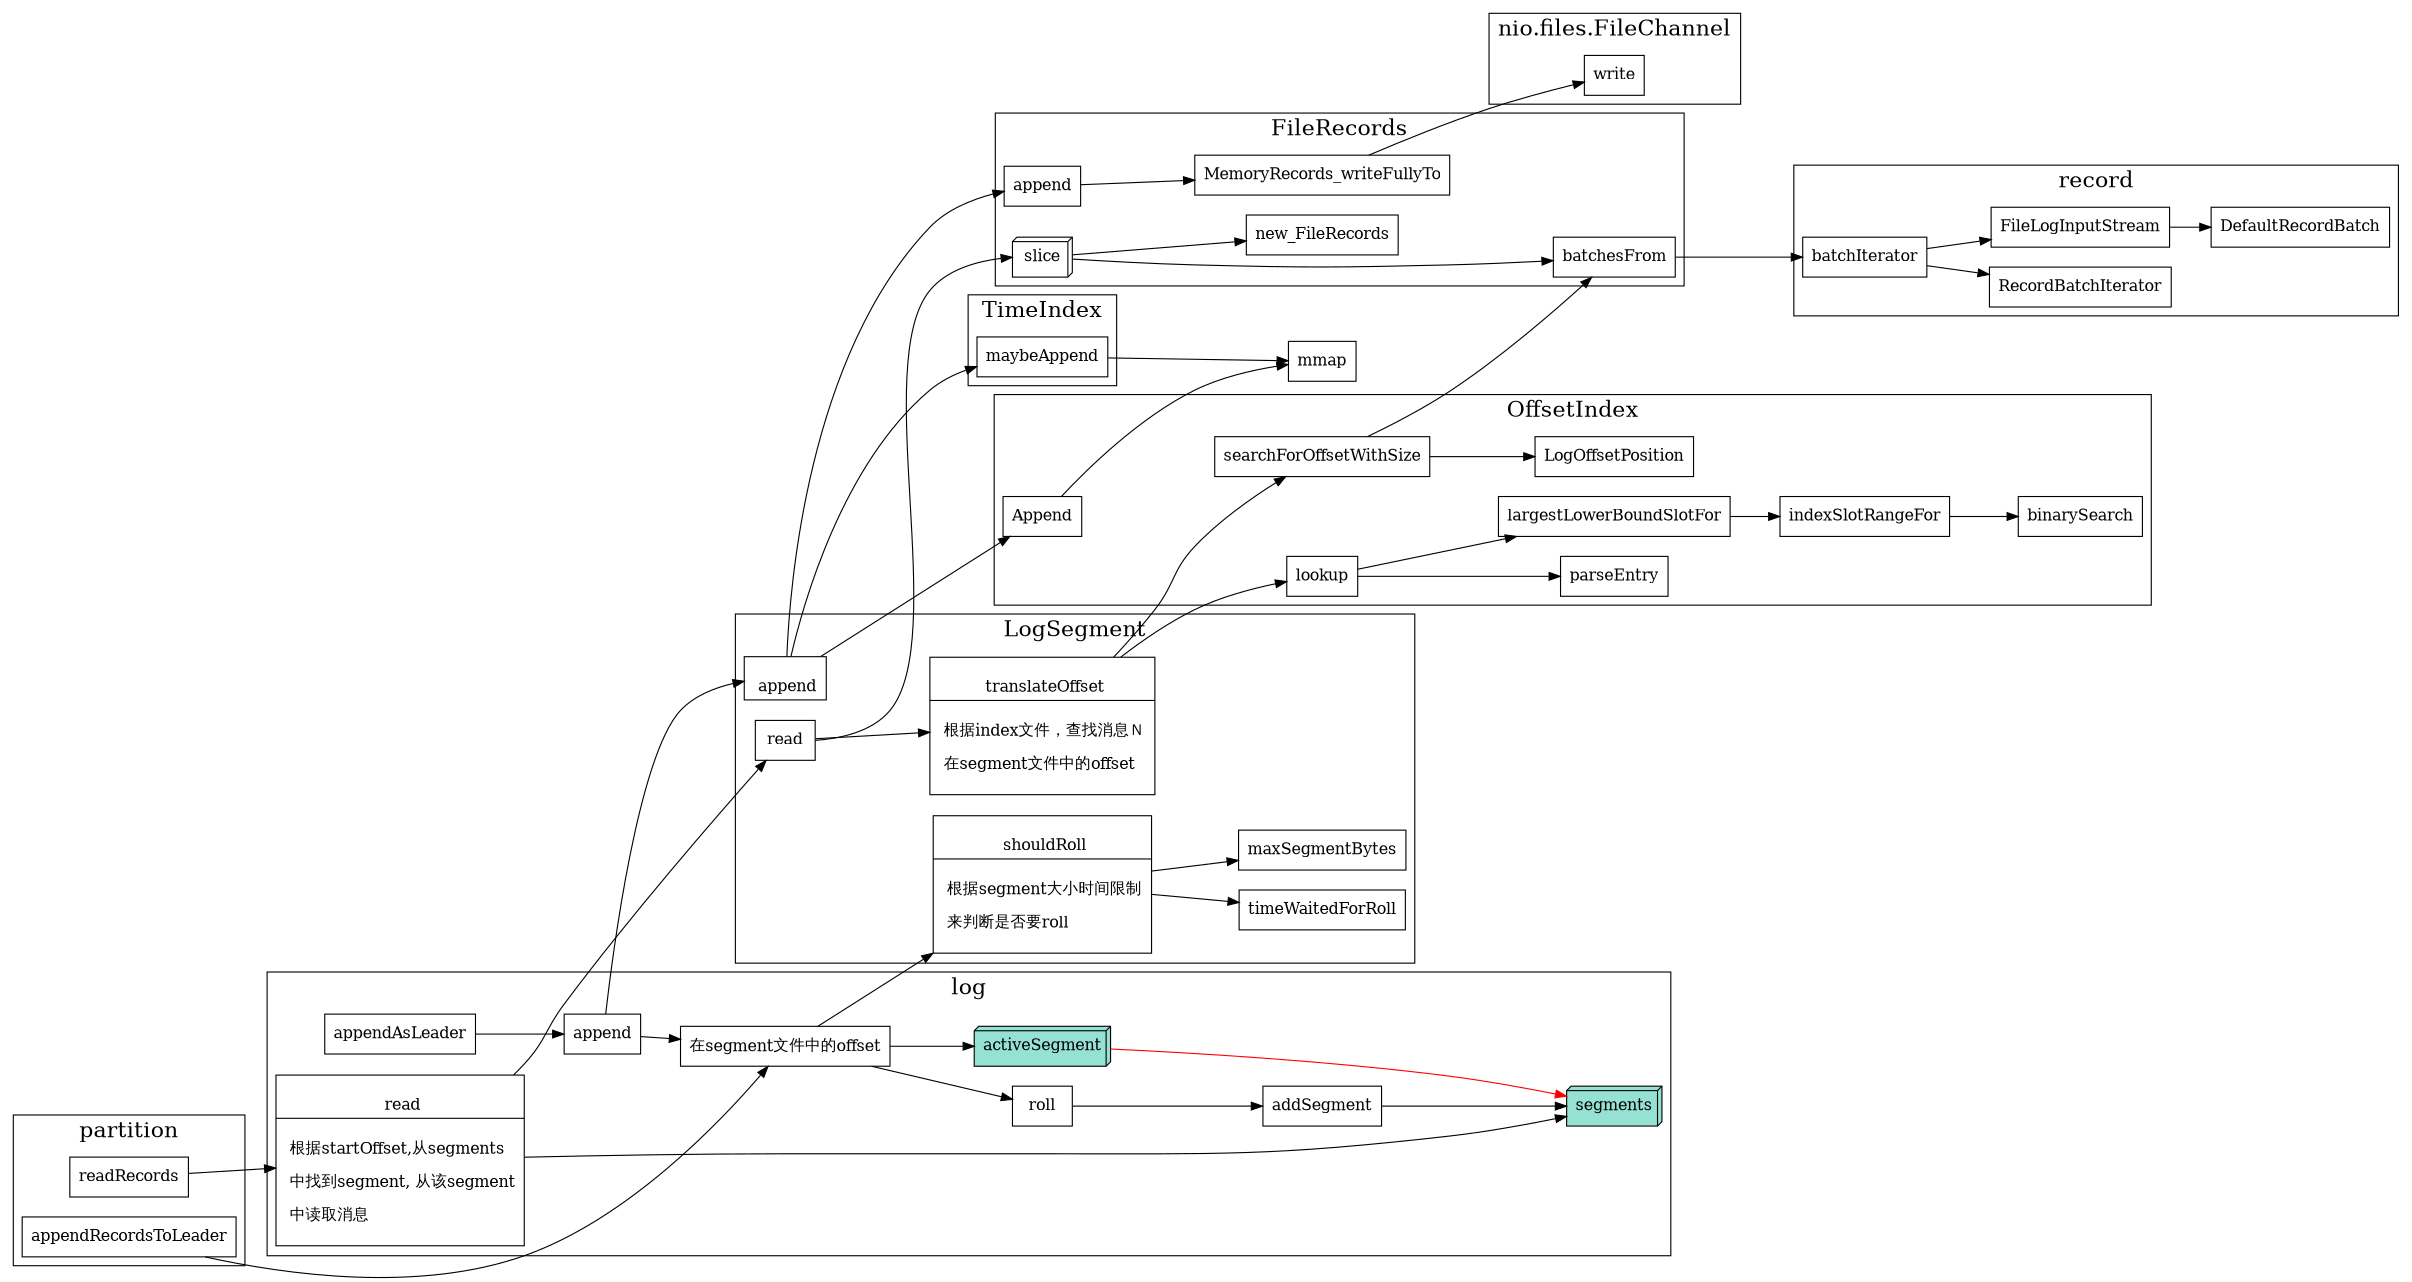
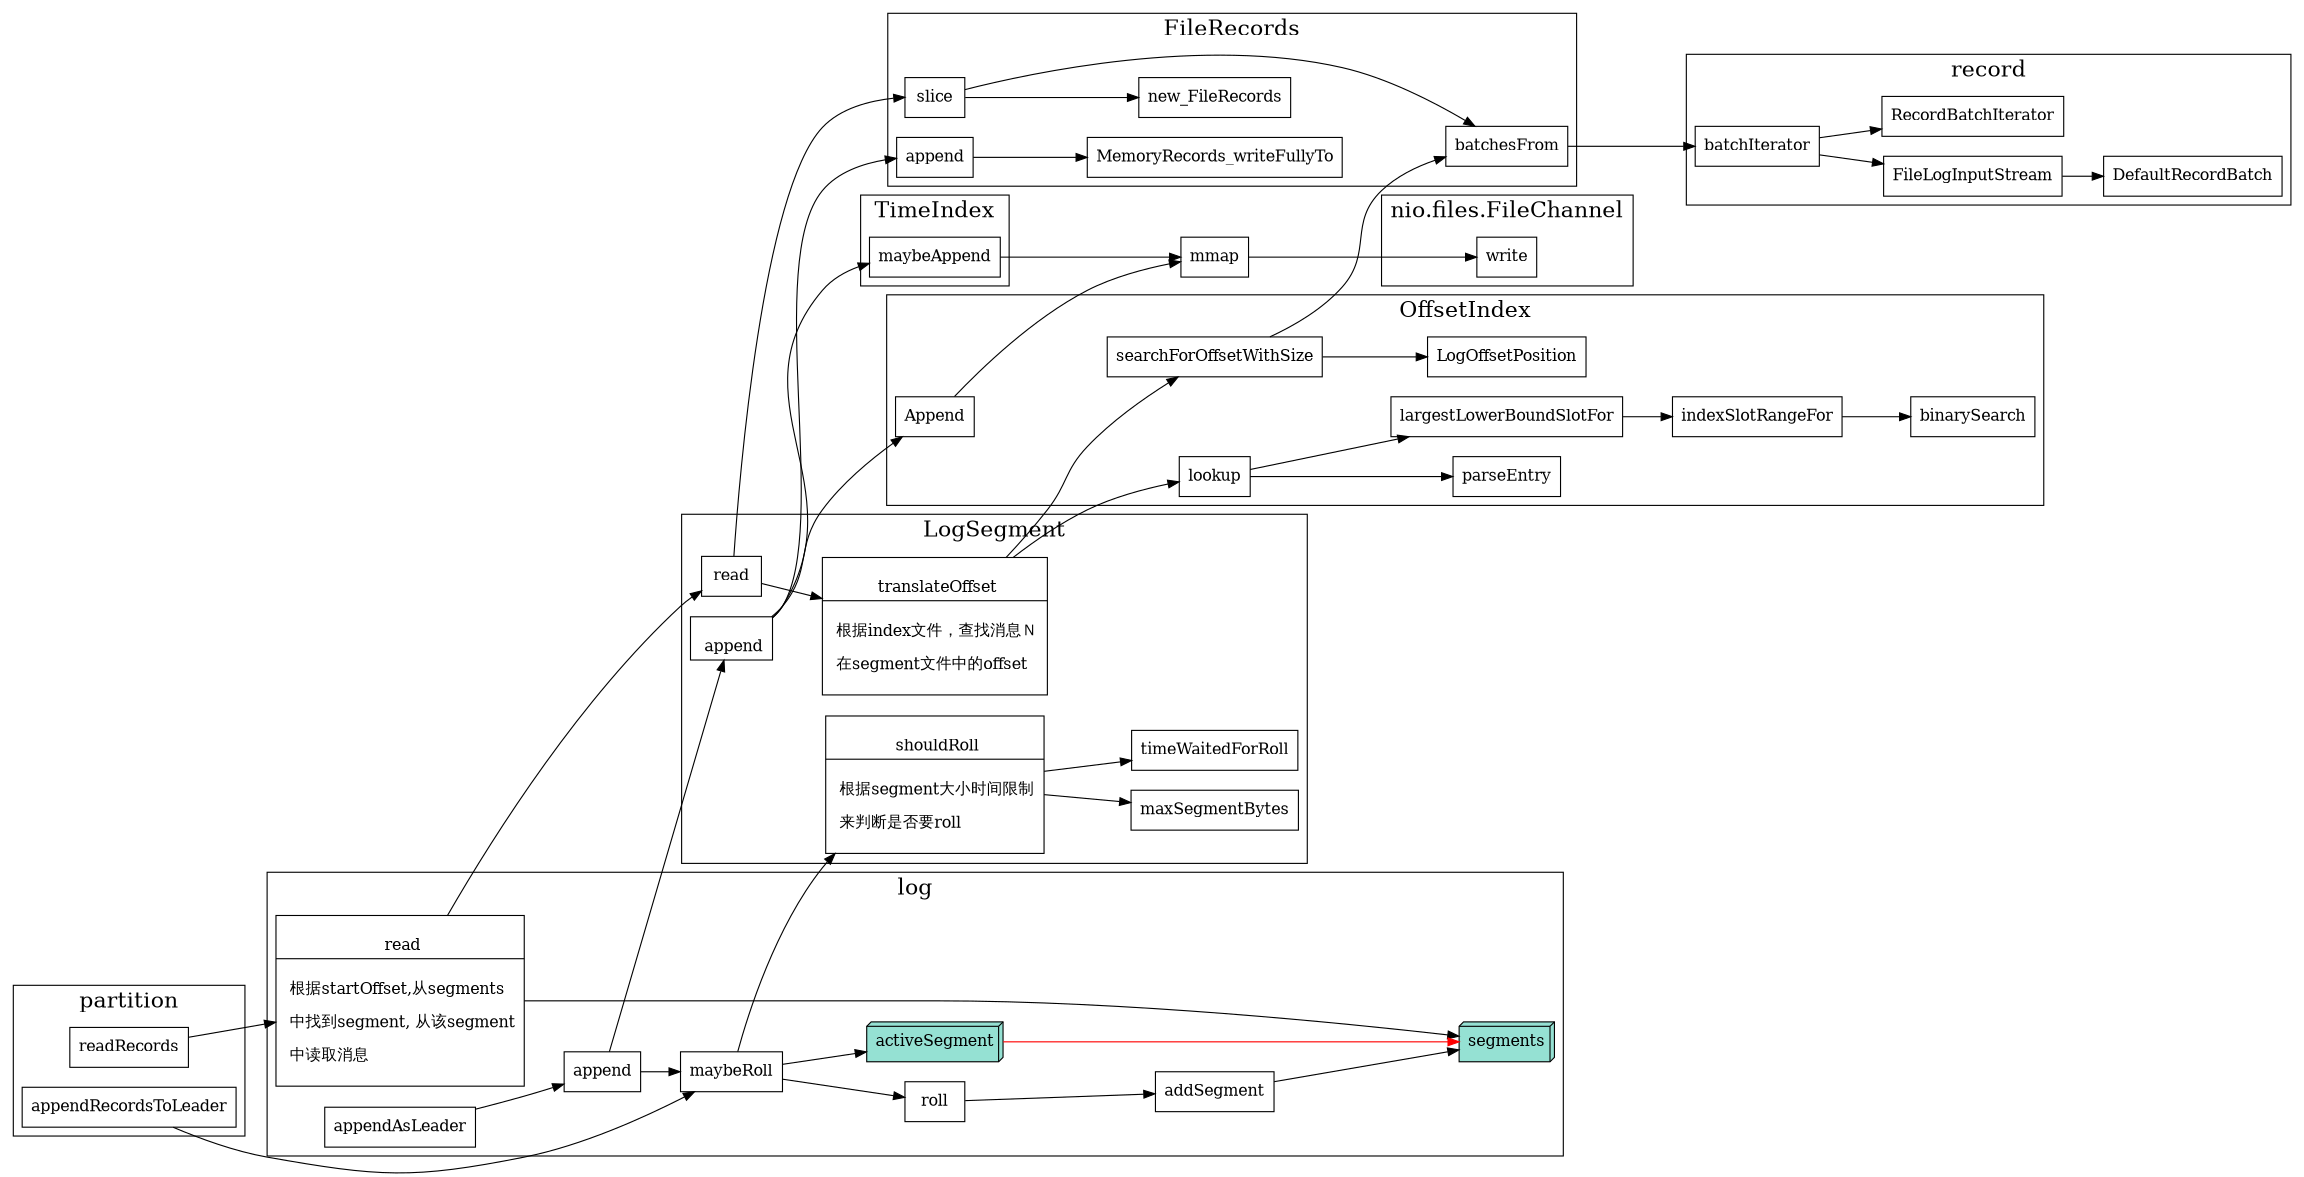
edge "MemoryRecords_writeFullyTo" -> "write": now "mmap" -> "write"
node "slice": shape box3d -> box
node "在segment文件中的offset": label "在segment文件中的offset" -> "maybeRoll"
